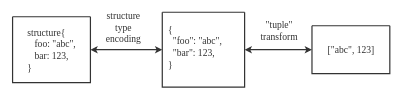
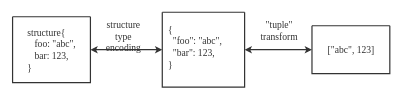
node "structure type encoding": moved (123, 27) -> (123, 36)
